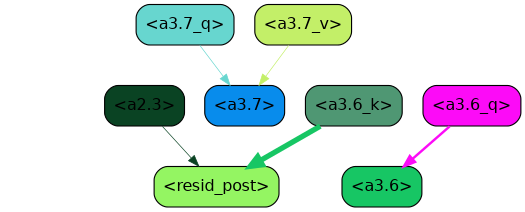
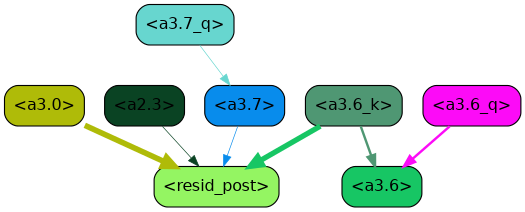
node "<a3.7_v>": removed
node "<a3.0>": added
edge "<a3.7>" -> "<resid_post>": added
edge "<a3.6_k>" -> "<a3.6>": added
